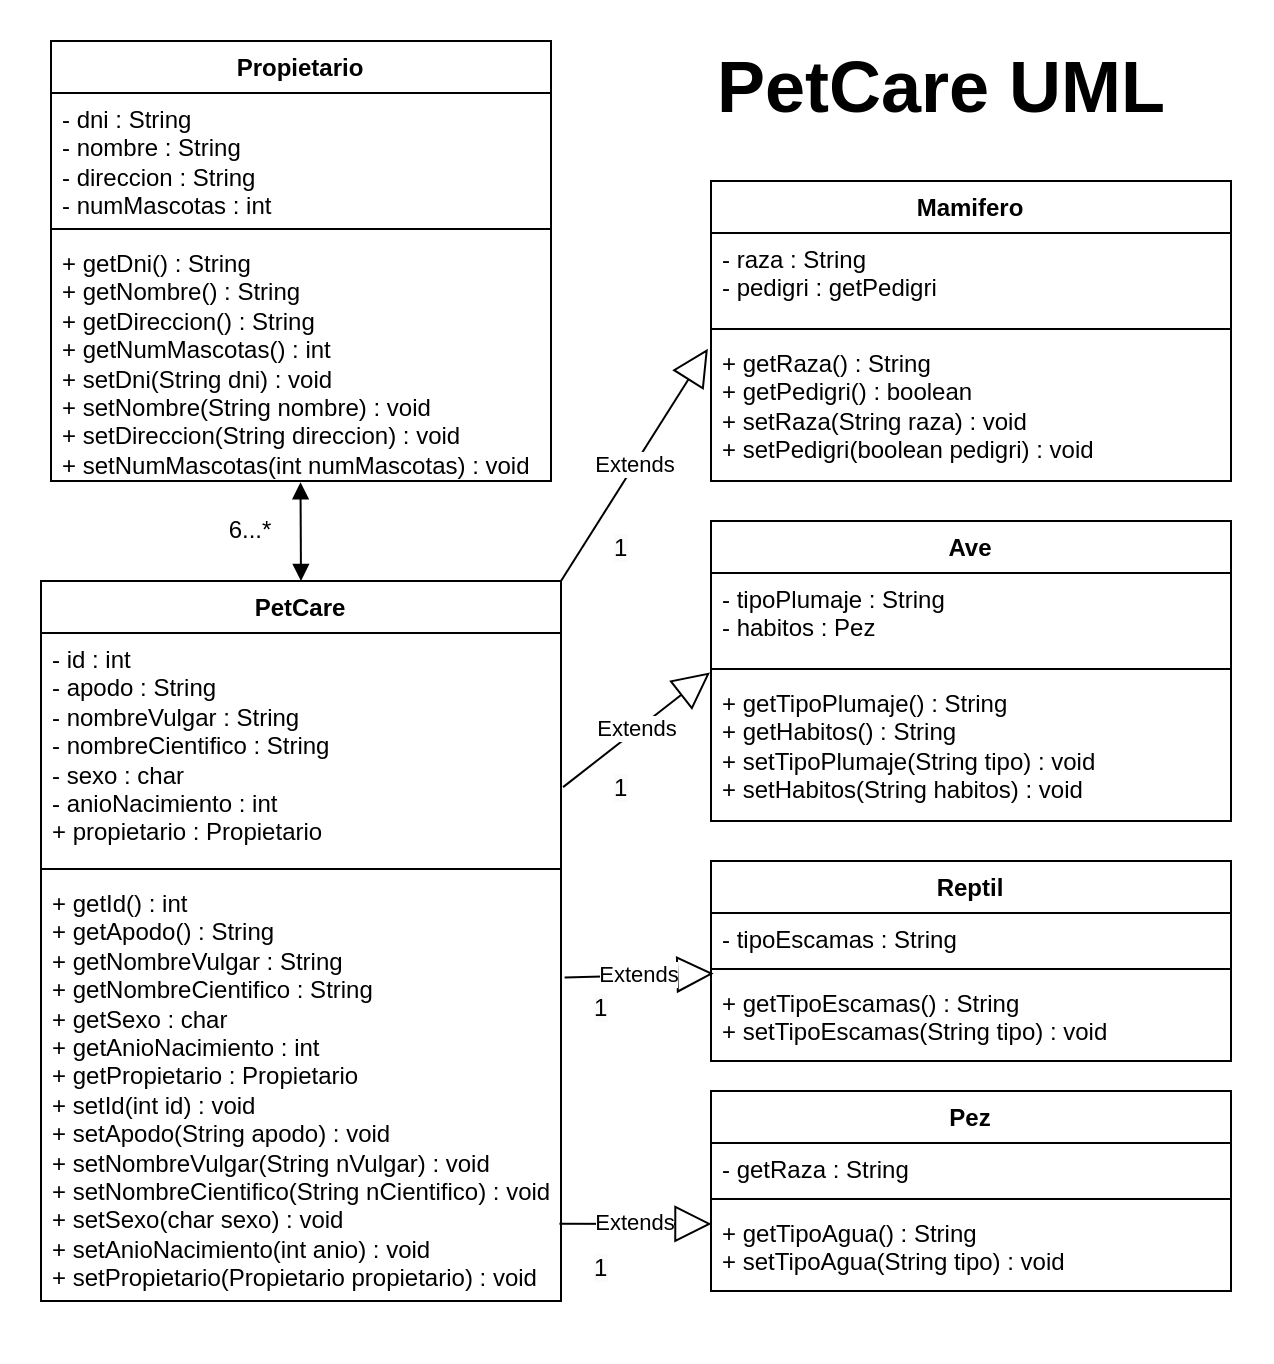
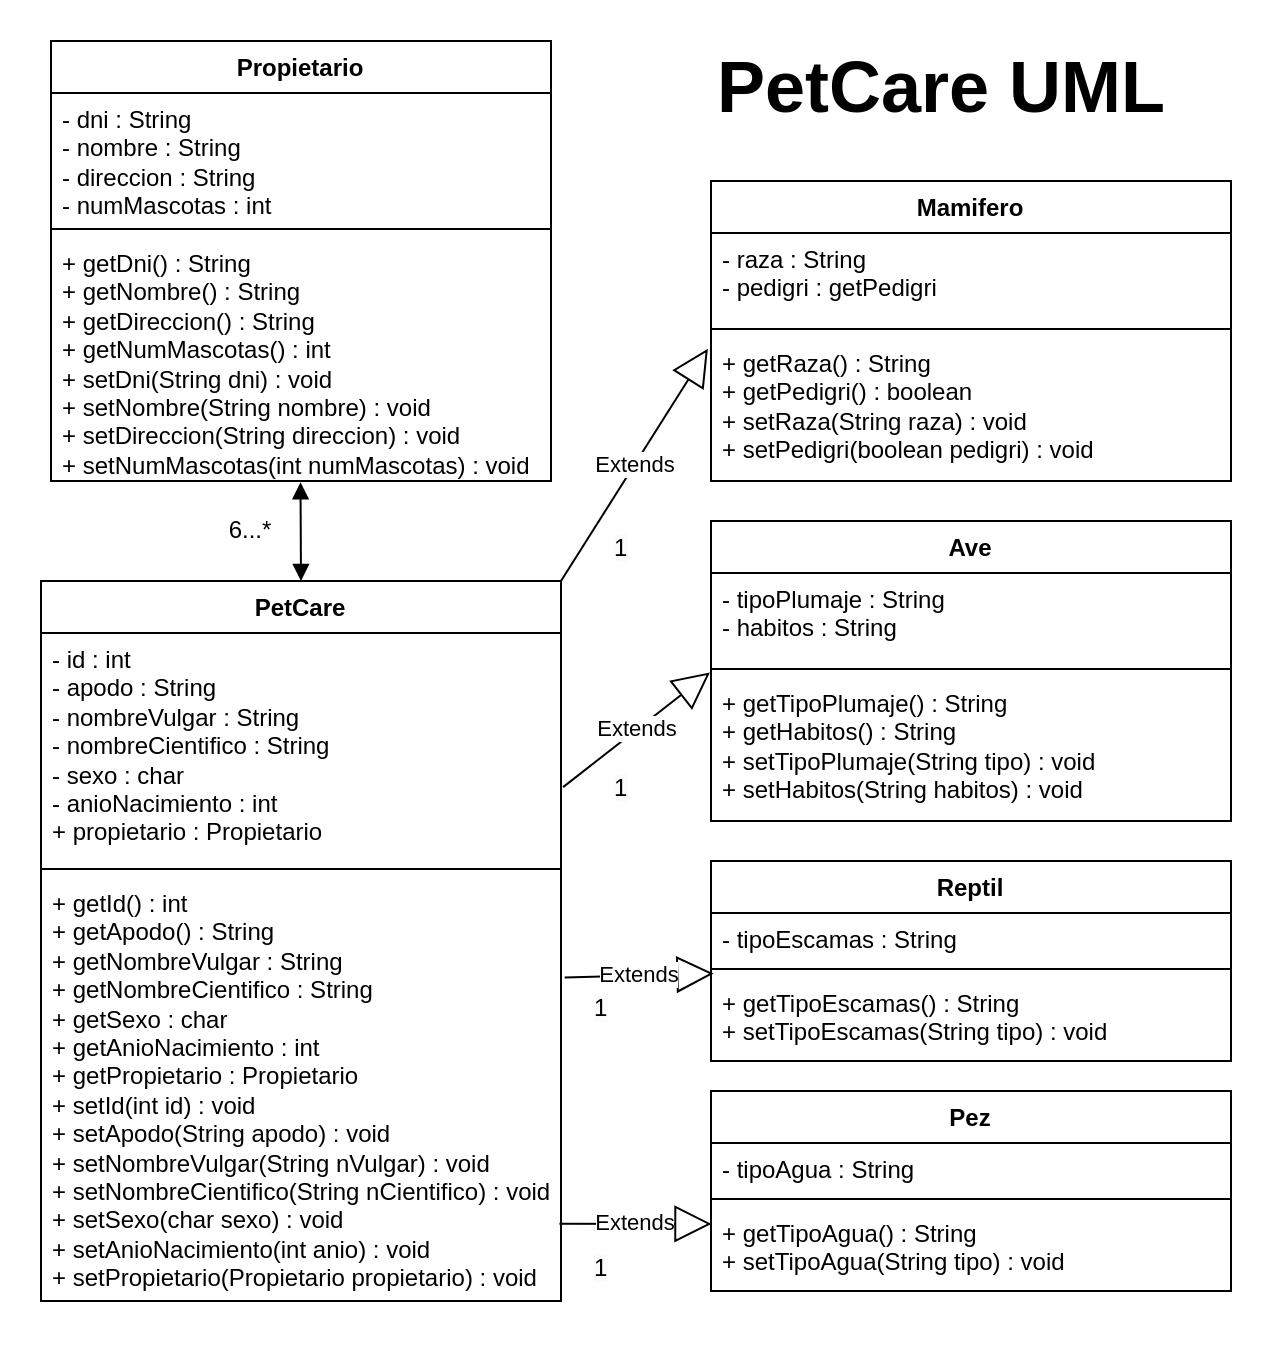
node "- tipoPlumaje : String - habitos : Pez": label "- tipoPlumaje : String - habitos : Pez" -> "- tipoPlumaje : String - habitos : String"
node "- getRaza : String": label "- getRaza : String" -> "- tipoAgua : String"
